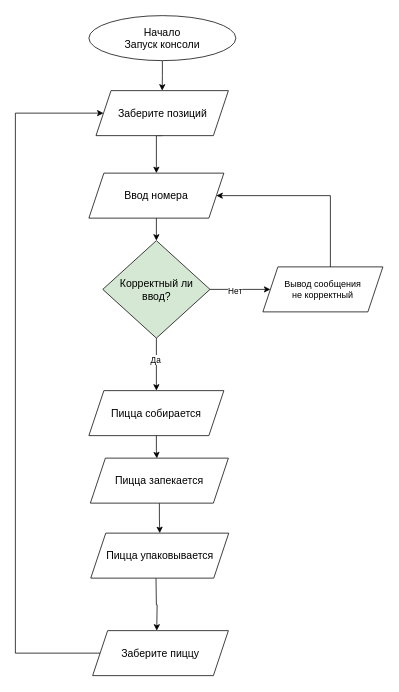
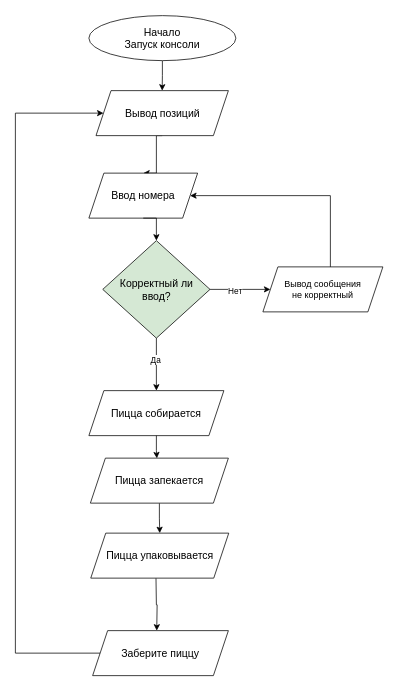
node "Заберите позиций": label "Заберите позиций" -> "Вывод позиций"
node "Ввод номера": size 135x45 -> 109x45
